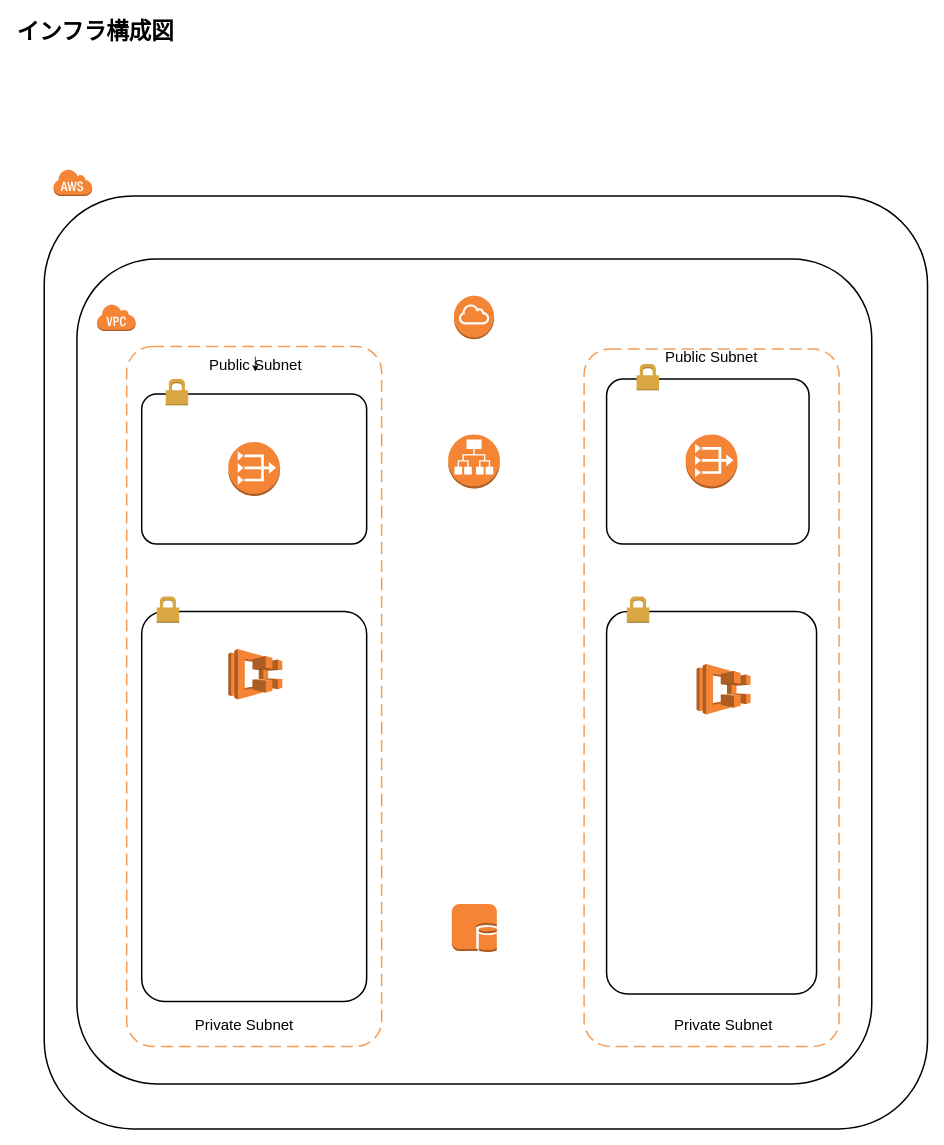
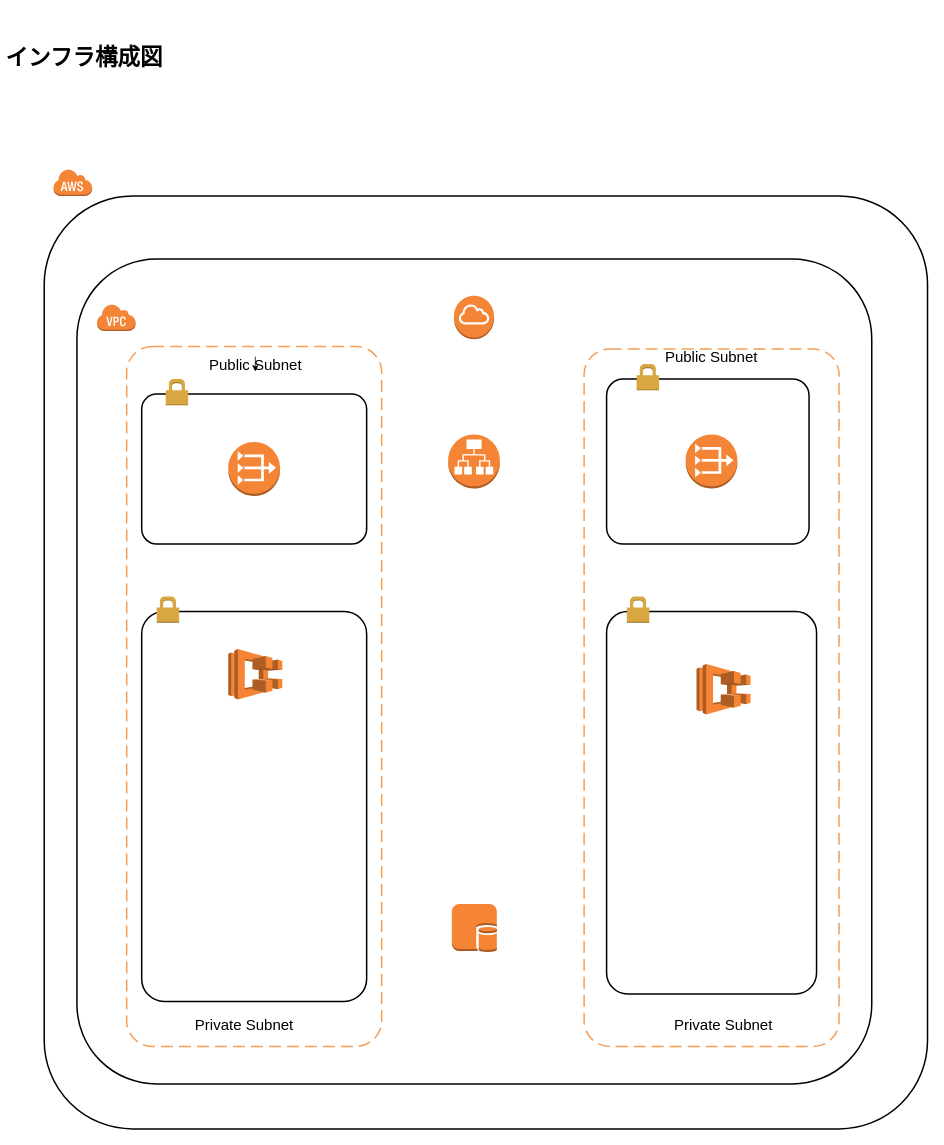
node "インフラ構成図": moved (102, 31) -> (90, 57)
